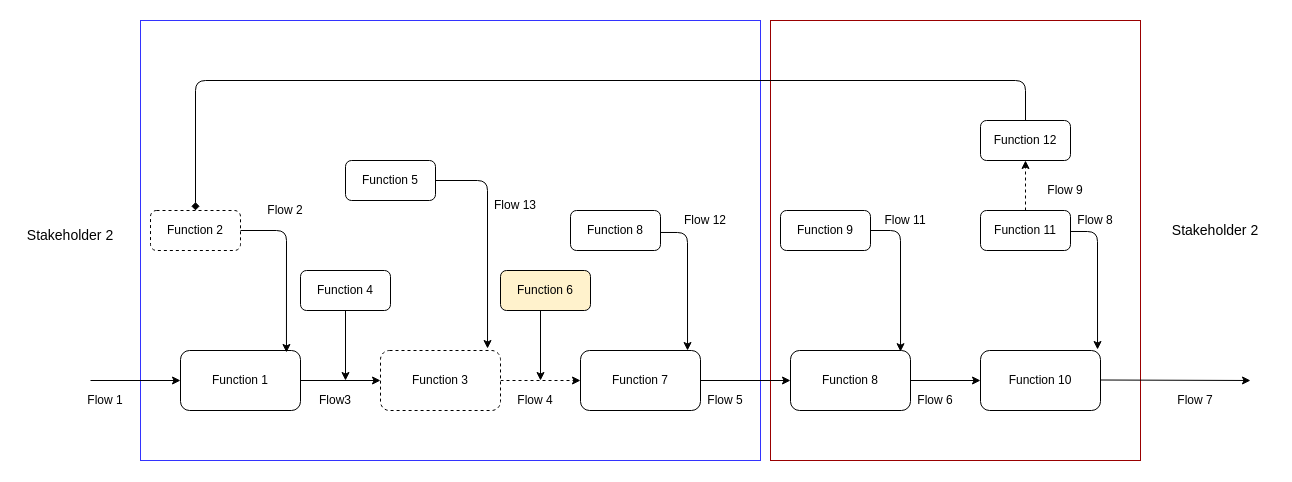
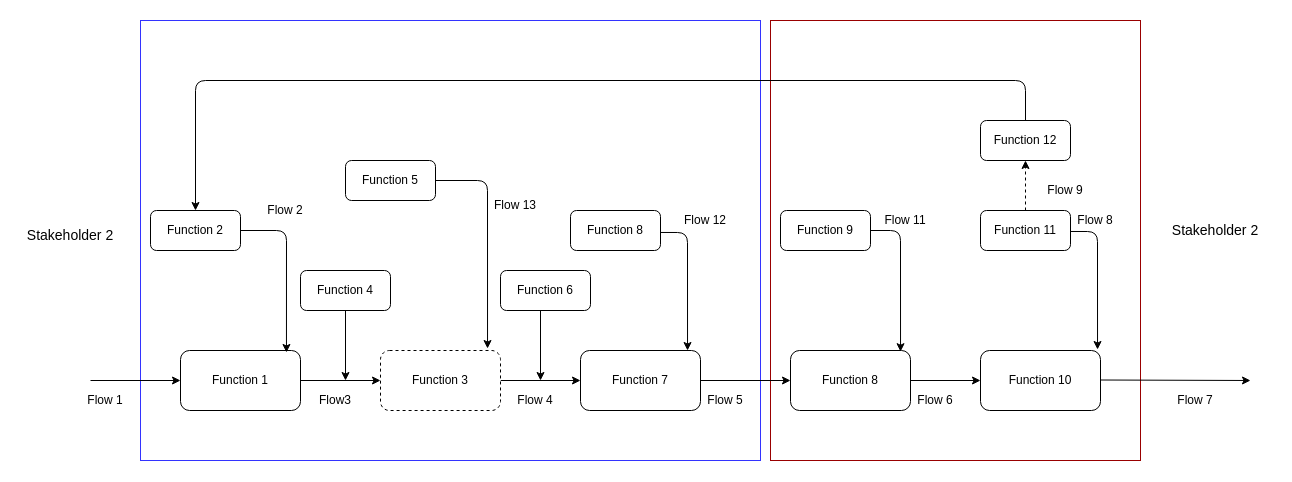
edge "Function 12" -> "Function 2": arrowhead diamond -> classic
node "Function 2": style dashed -> solid
node "Function 6": fillcolor #fff2cc -> #ffffff
edge "Function 3" -> "Function 7": style dashed -> solid
